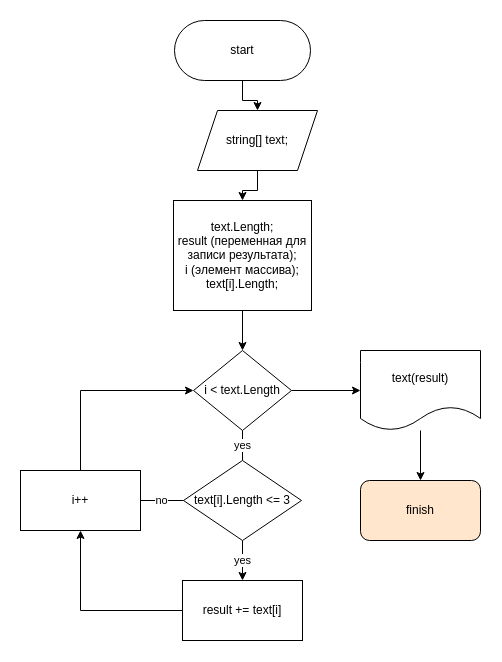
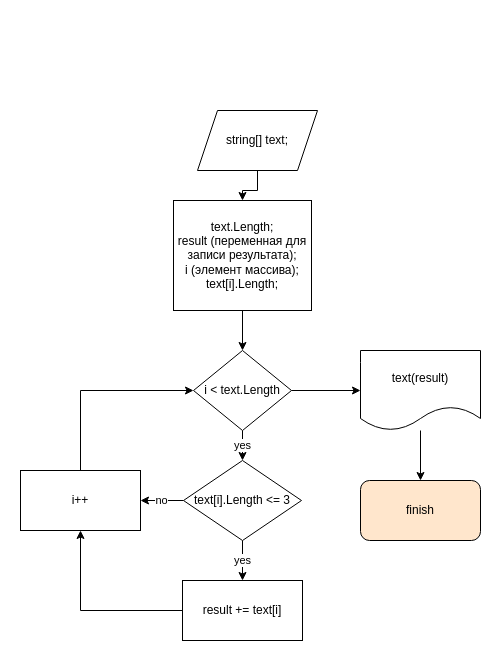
node "start": removed
edge "start" -> "string[] text;": removed
edge "i < text.Length" -- "text[i].Length <= 3": arrowhead none -> classic
edge "i++" -- "text[i].Length <= 3": arrowhead none -> classic
